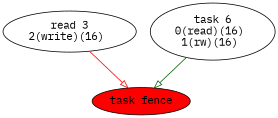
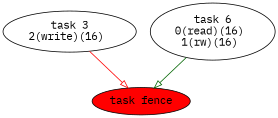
node "read 3 2(write)(16)": label "read 3 2(write)(16)" -> "task 3 2(write)(16)"
